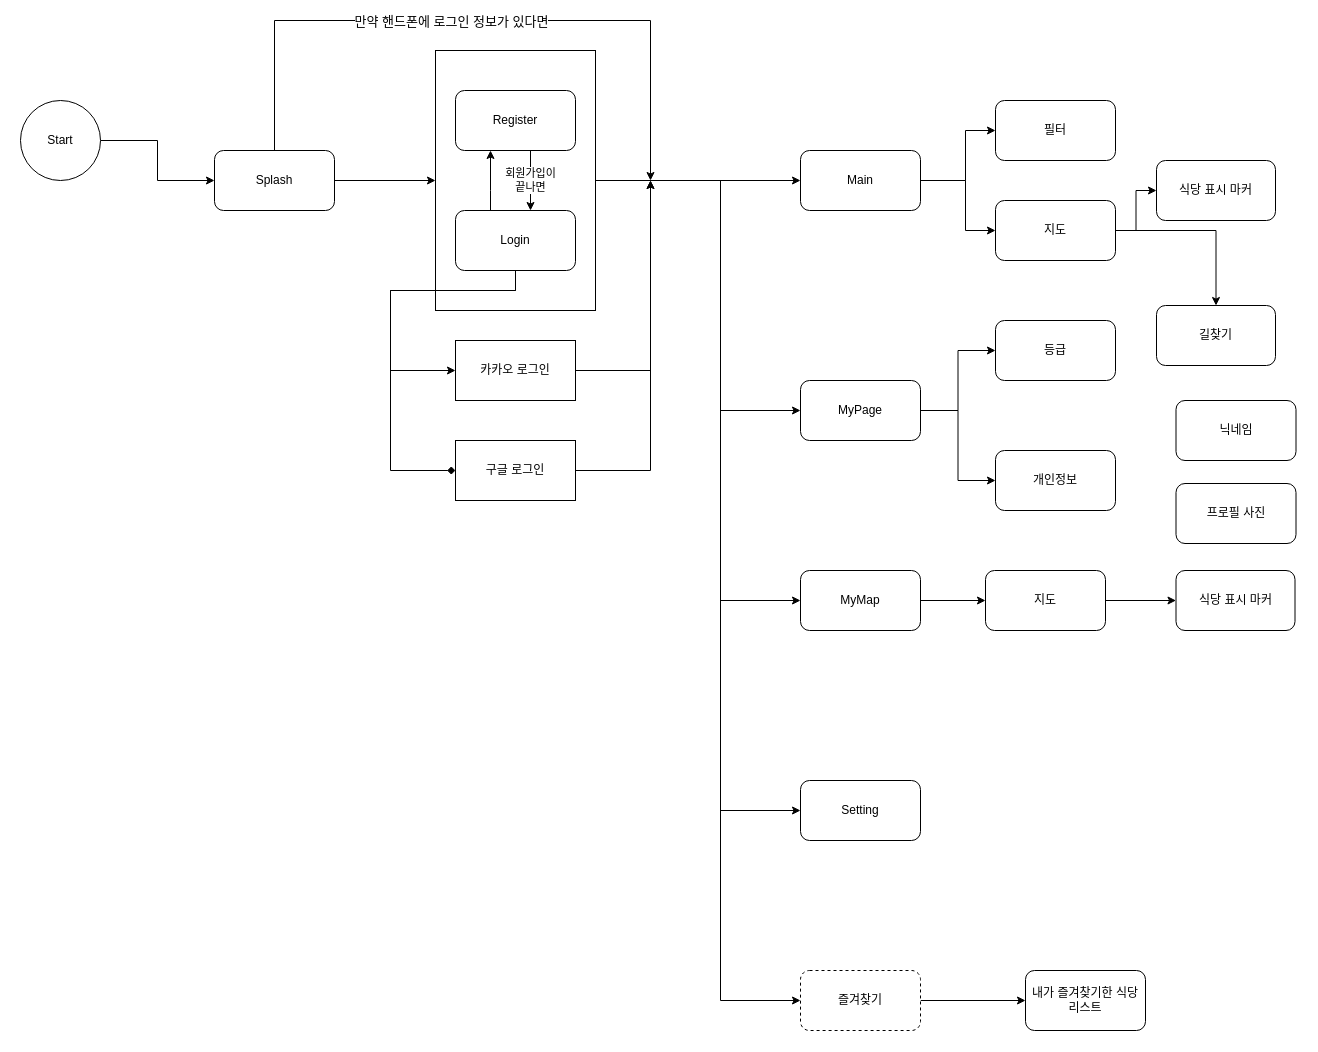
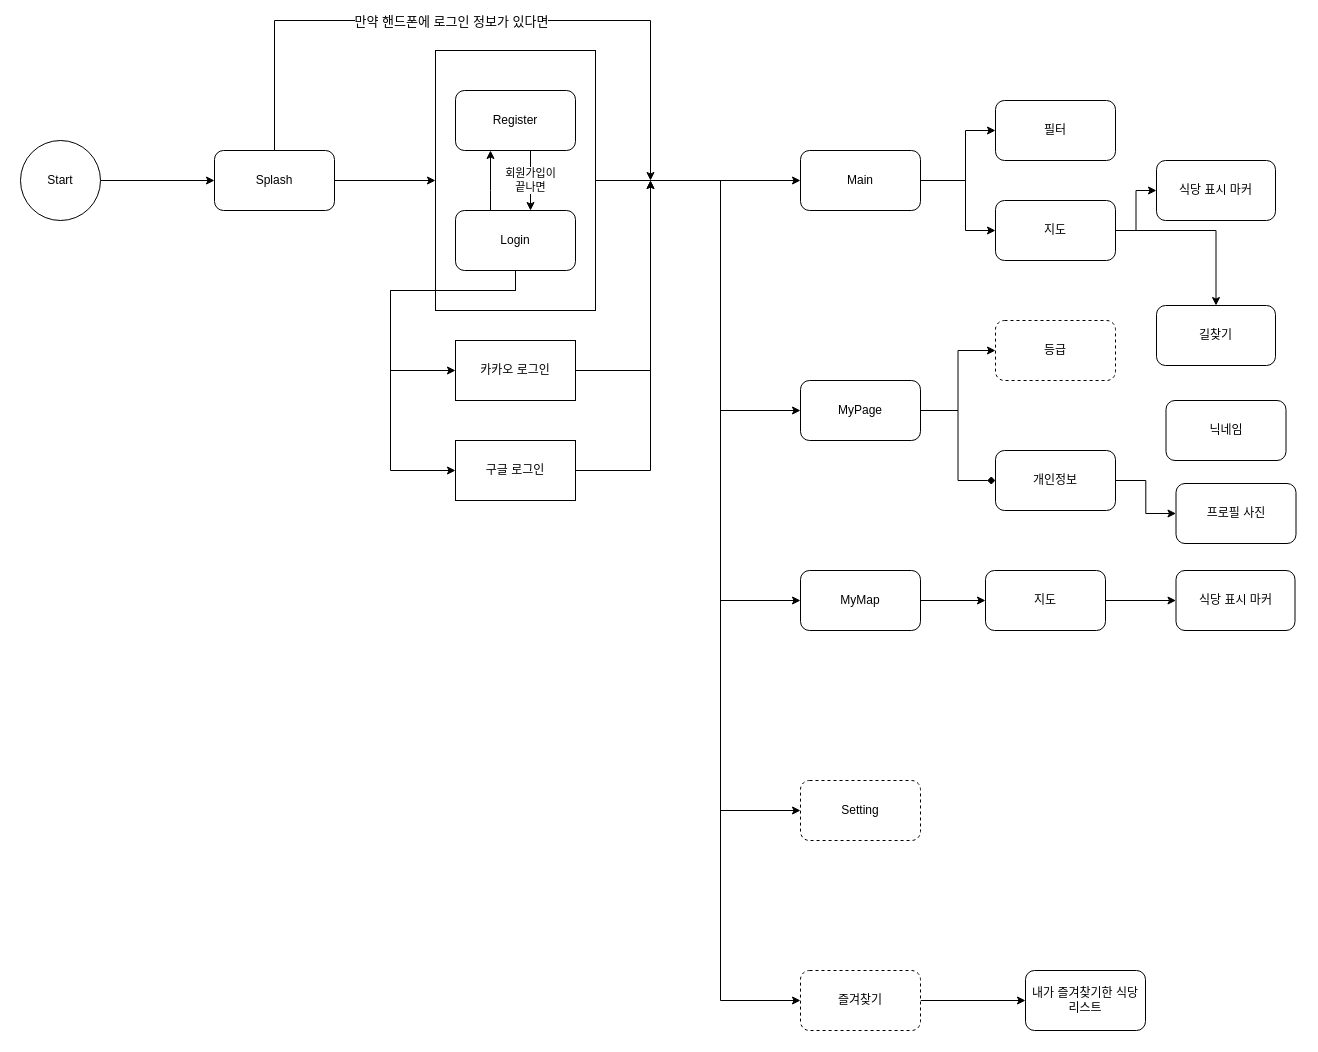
node "Start": moved (61, 141) -> (61, 181)
node "등급": style solid -> dashed
node "닉네임": moved (1236, 431) -> (1226, 431)
edge "Login" -> "구글 로그인": arrowhead diamond -> classic
edge "MyPage" -> "개인정보": arrowhead classic -> diamond
edge "개인정보" -> "프로필 사진": added
node "Setting": style solid -> dashed
